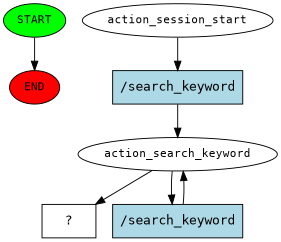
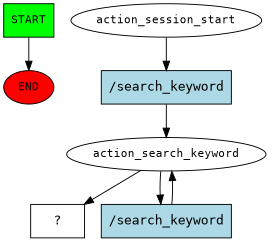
node "START": shape ellipse -> box
